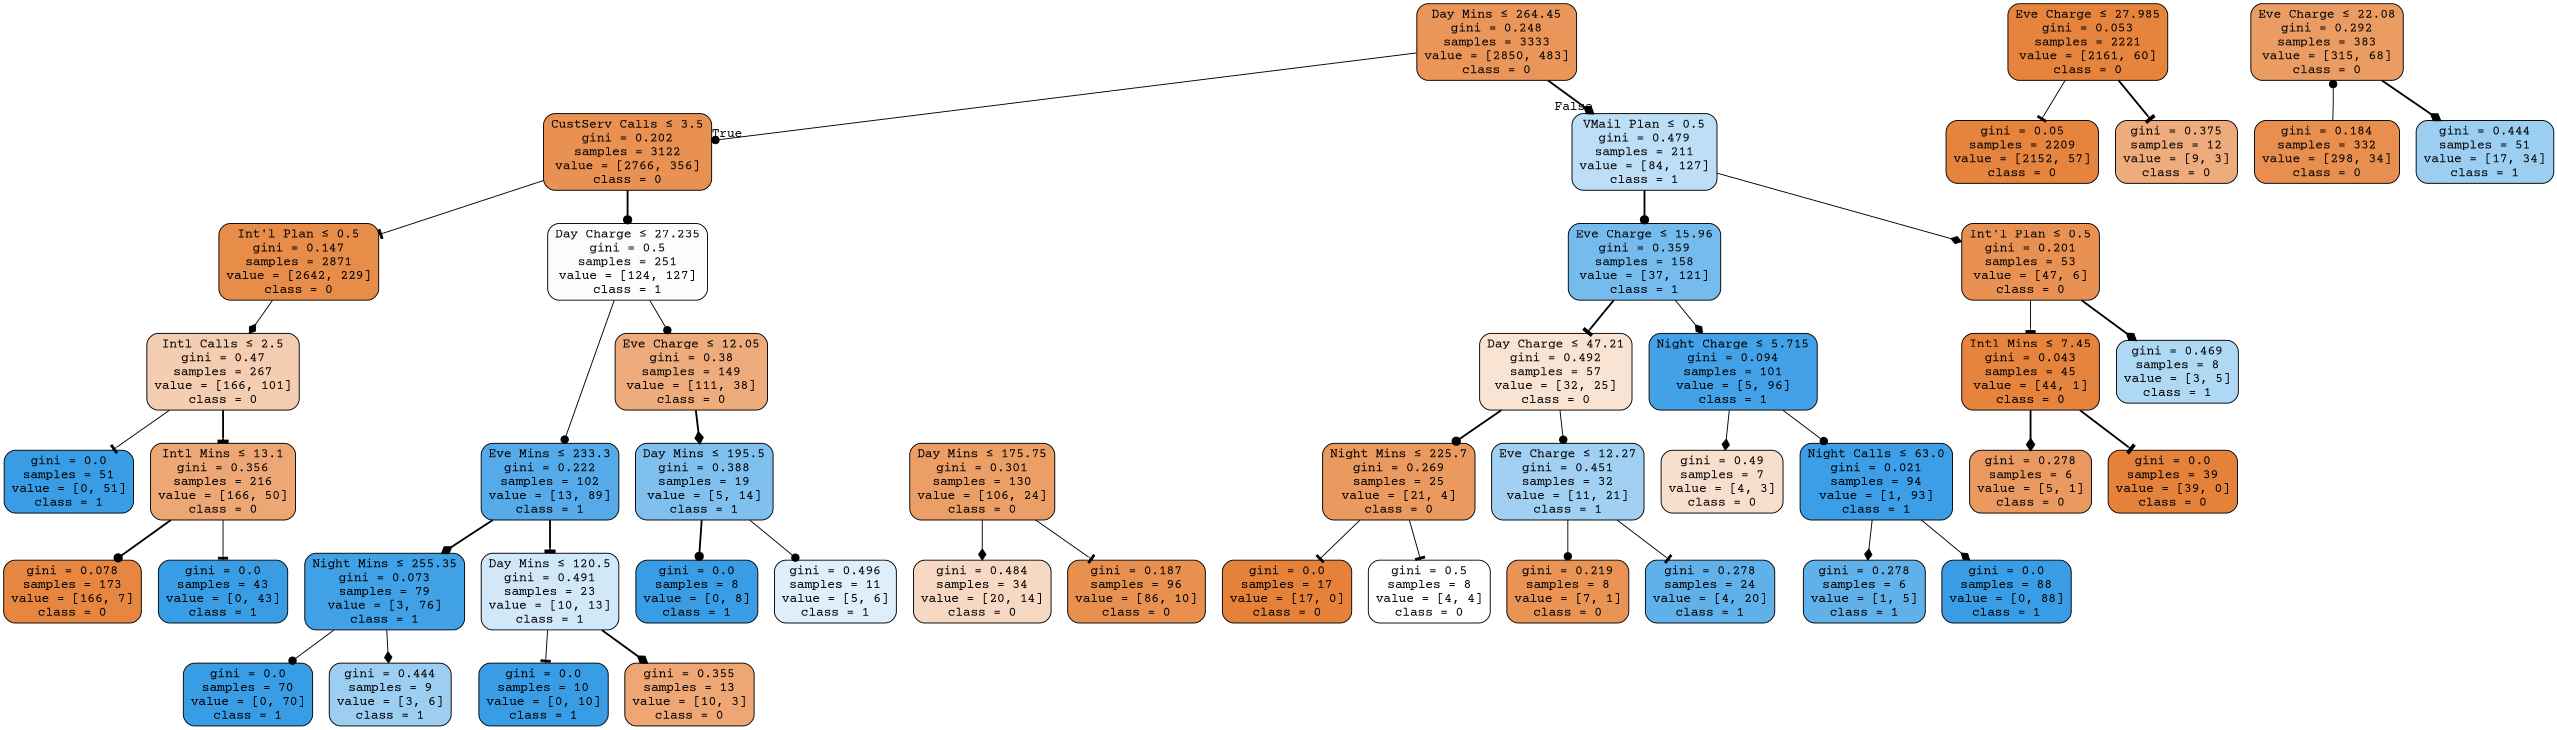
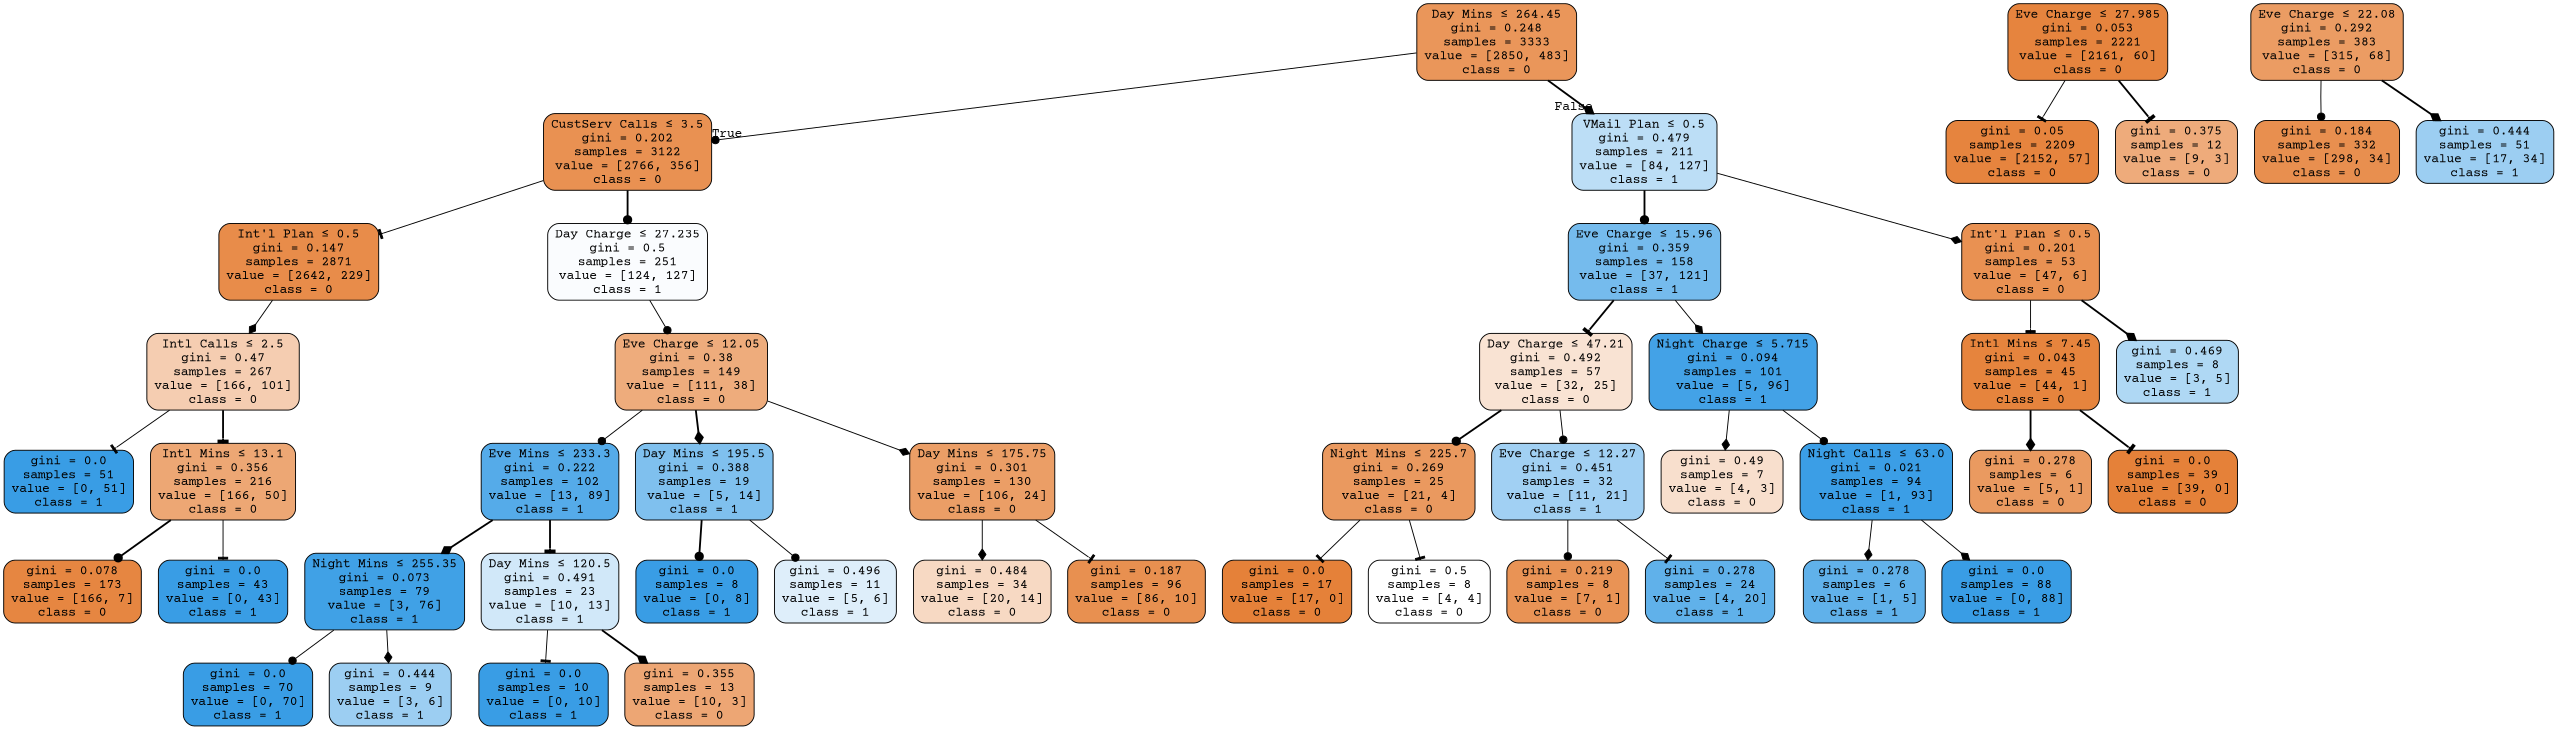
edge "gini = 0.184" -> "Eve Charge ≤ 22.08": reversed
edge "Day Charge ≤ 27.235" -> "Eve Mins ≤ 233.3": now "Eve Charge ≤ 12.05" -> "Eve Mins ≤ 233.3"
edge "Eve Charge ≤ 12.05" -> "Day Mins ≤ 175.75": added
